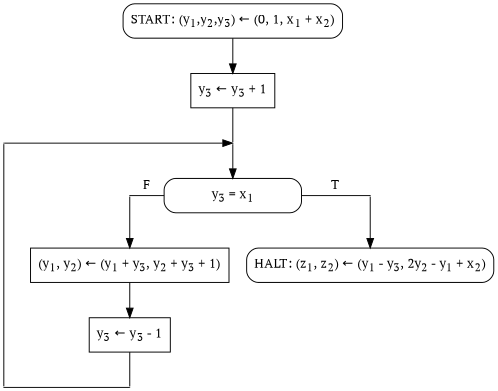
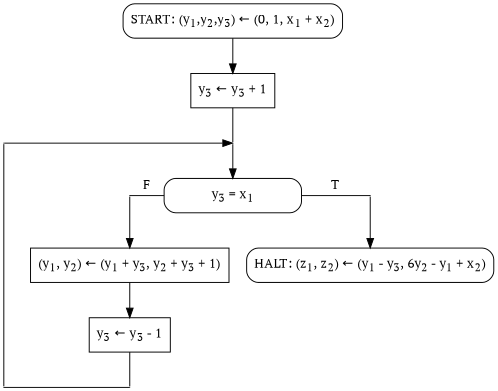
node "HALT: (z": text ", 2y" -> ", 6y"
